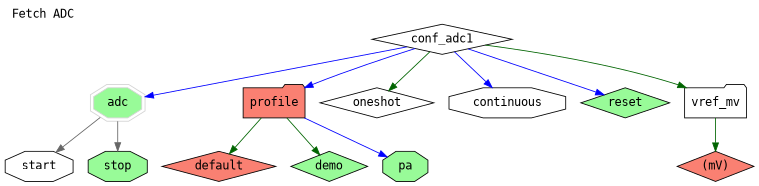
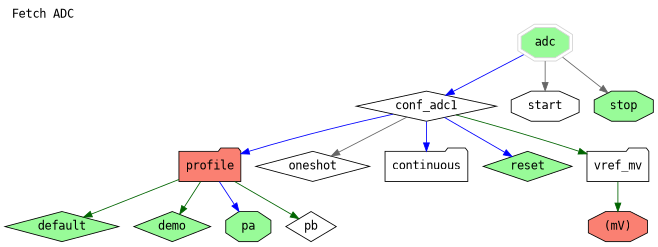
edge "conf_adc1" -> "oneshot": color darkgreen -> gray40
edge "conf_adc1" -> "adc": reversed
node "continuous": shape octagon -> folder
node "default": fillcolor salmon -> palegreen
node "(mV)": shape diamond -> octagon
node "pb": added
